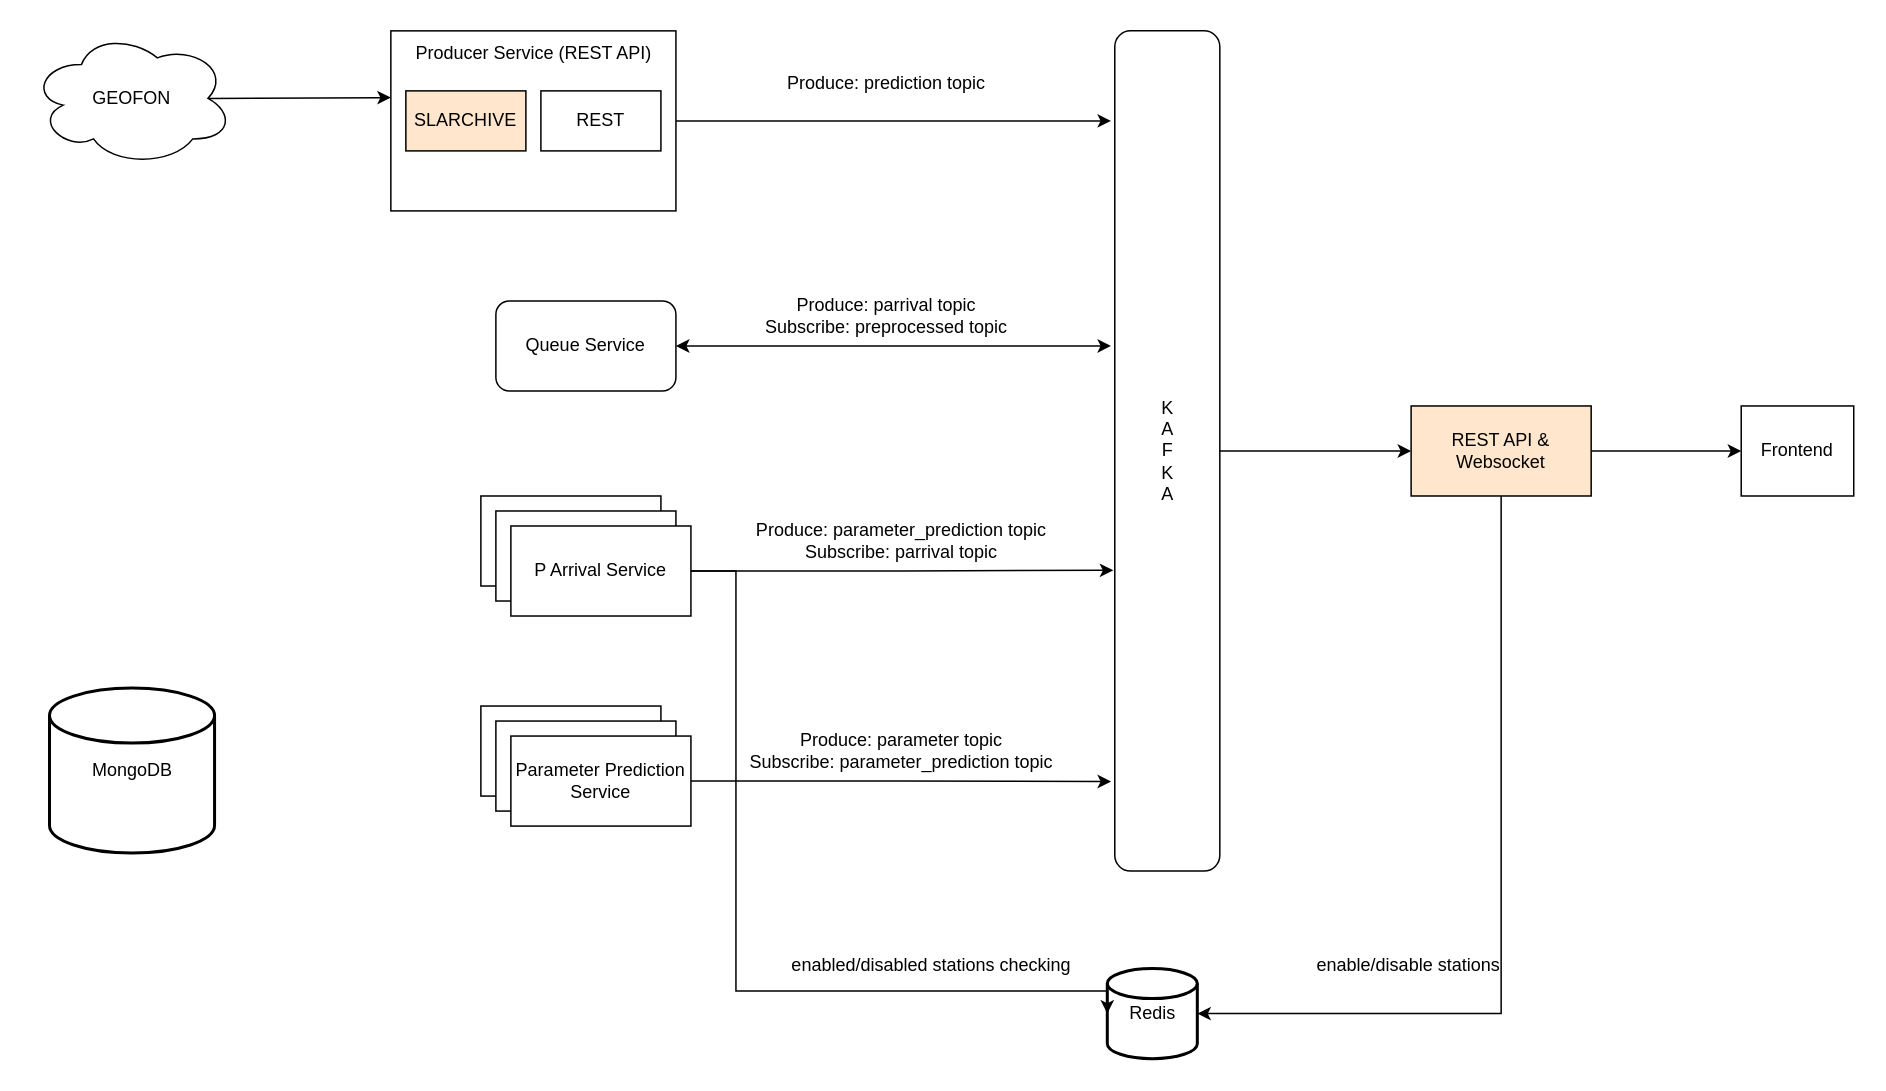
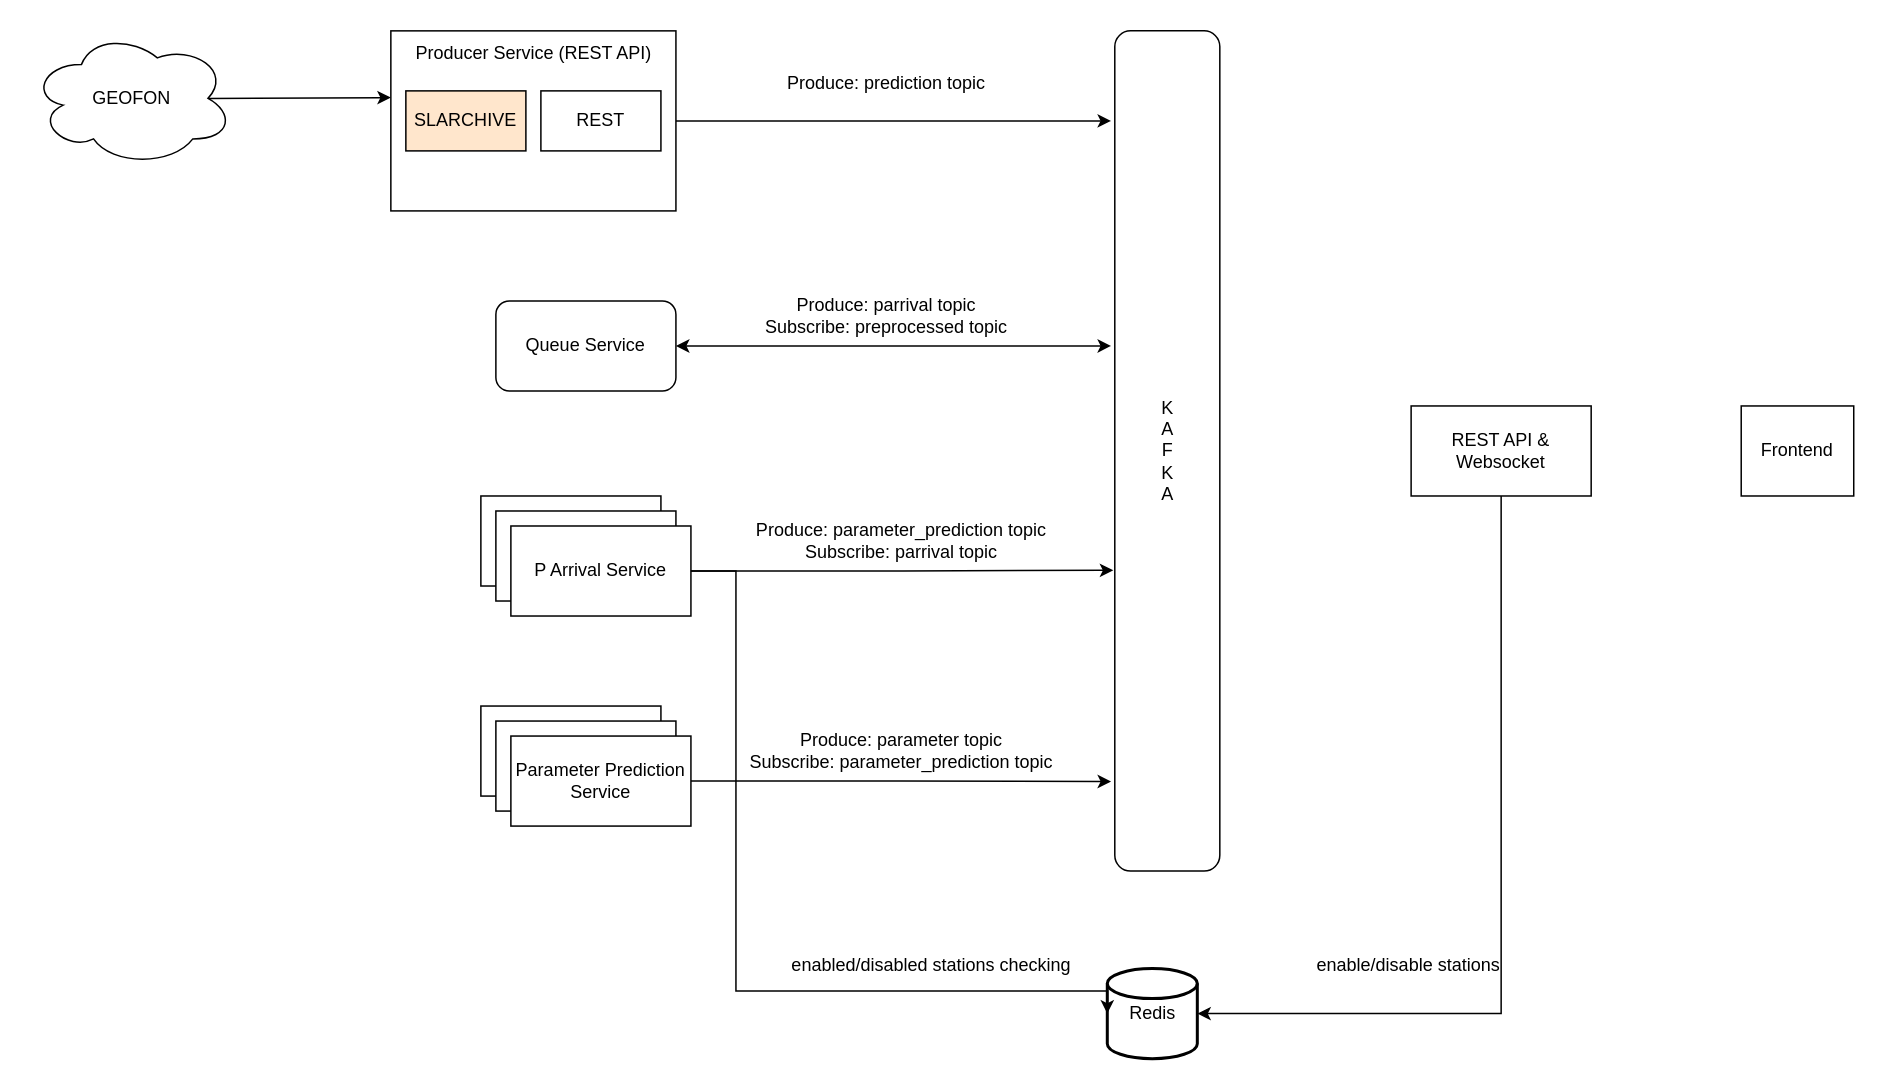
edge "K A F K A" -> "REST API & Websocket": removed
node "REST API & Websocket": fillcolor #ffe6cc -> #ffffff
edge "REST API & Websocket" -> "Frontend": removed
node "MongoDB": removed
